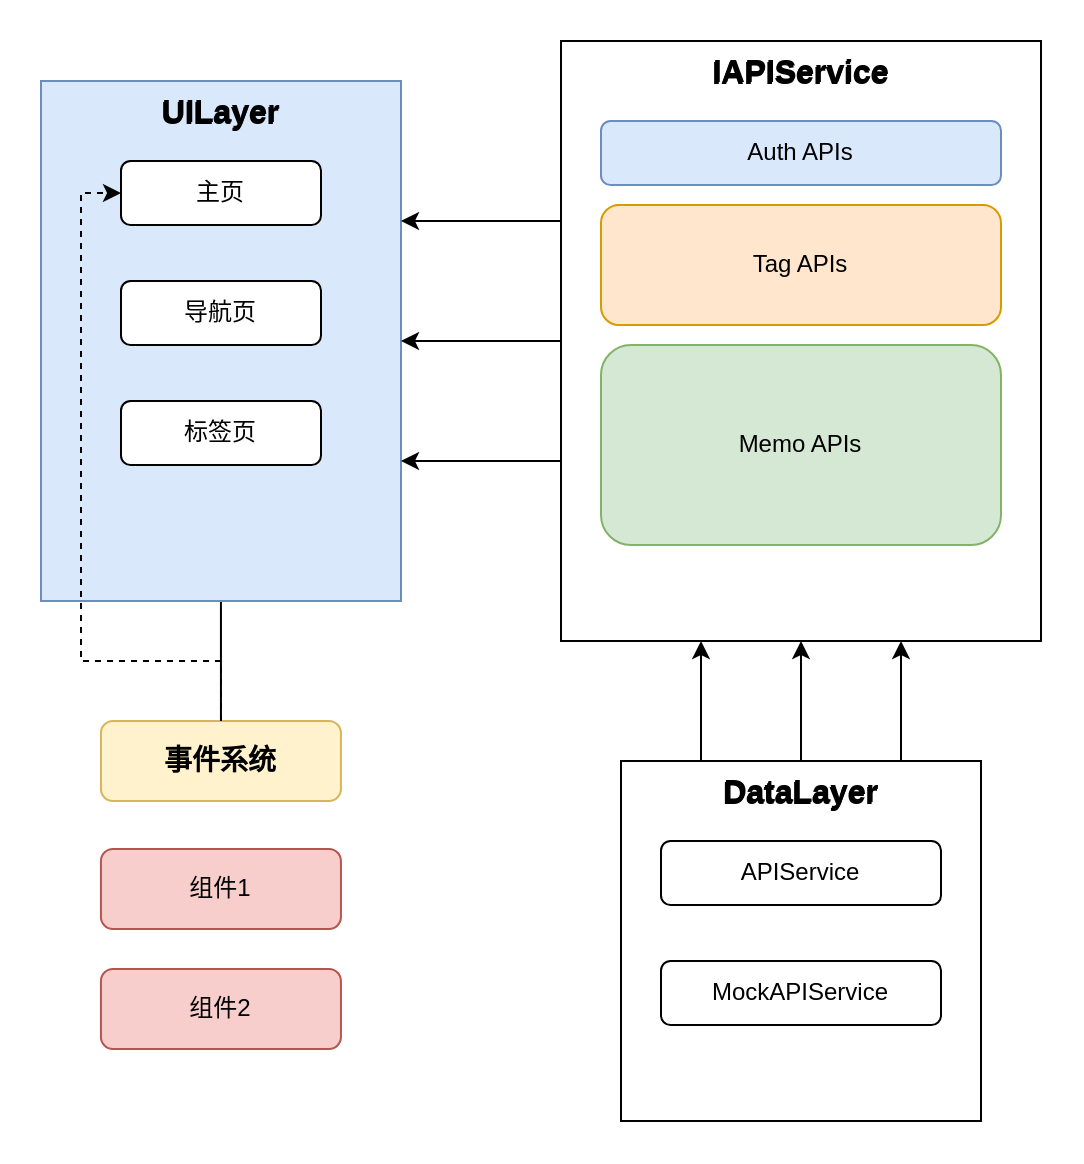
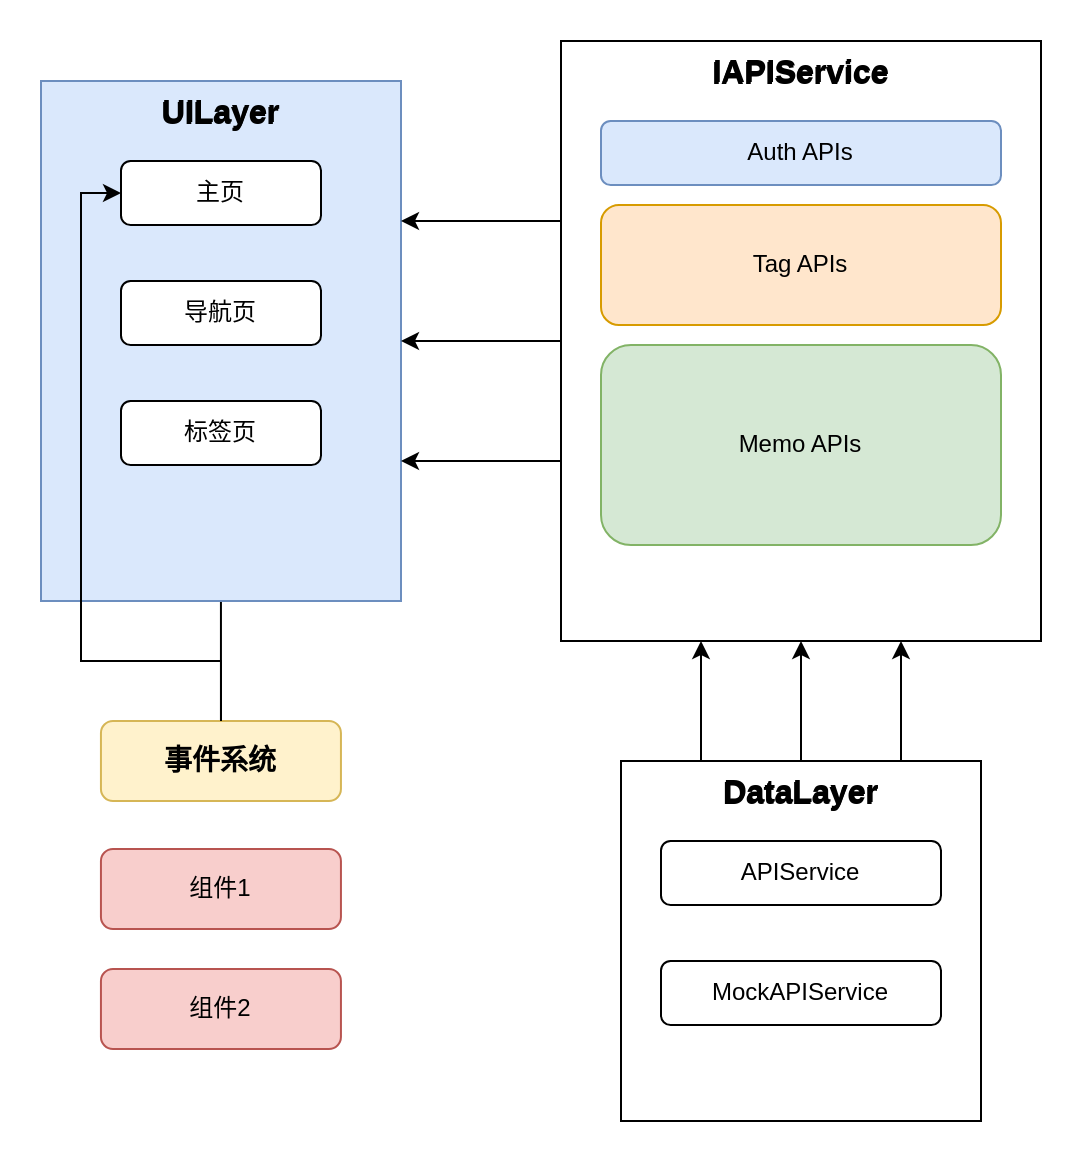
edge "事件系统" -> "主页": style dashed -> solid
